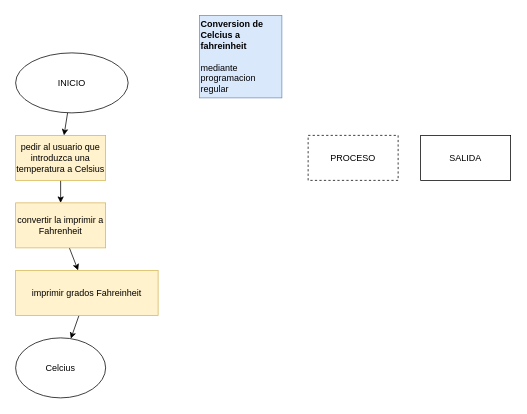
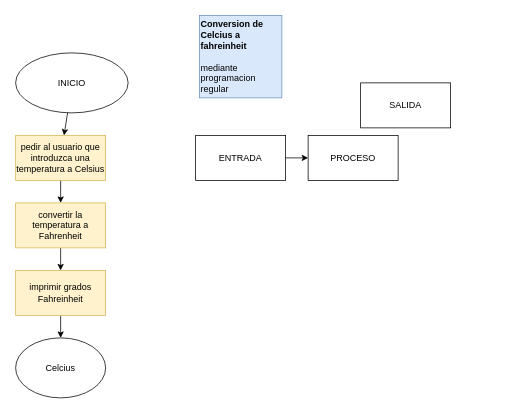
node "ENTRADA": added
edge "ENTRADA" -> "PROCESO": added
node "PROCESO": style dashed -> solid
node "SALIDA": moved (465, 158) -> (405, 105)
node "convertir la imprimir a Fahrenheit": label "convertir la imprimir a Fahrenheit" -> "convertir la temperatura a Fahrenheit"
node "imprimir grados Fahreinheit": size 143x45 -> 90x45
